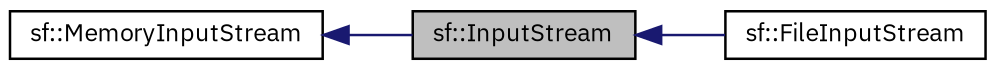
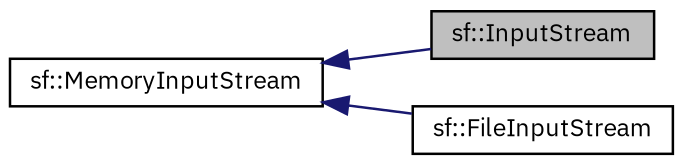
edge "sf::FileInputStream" -> "sf::InputStream": now "sf::FileInputStream" -> "sf::MemoryInputStream"
